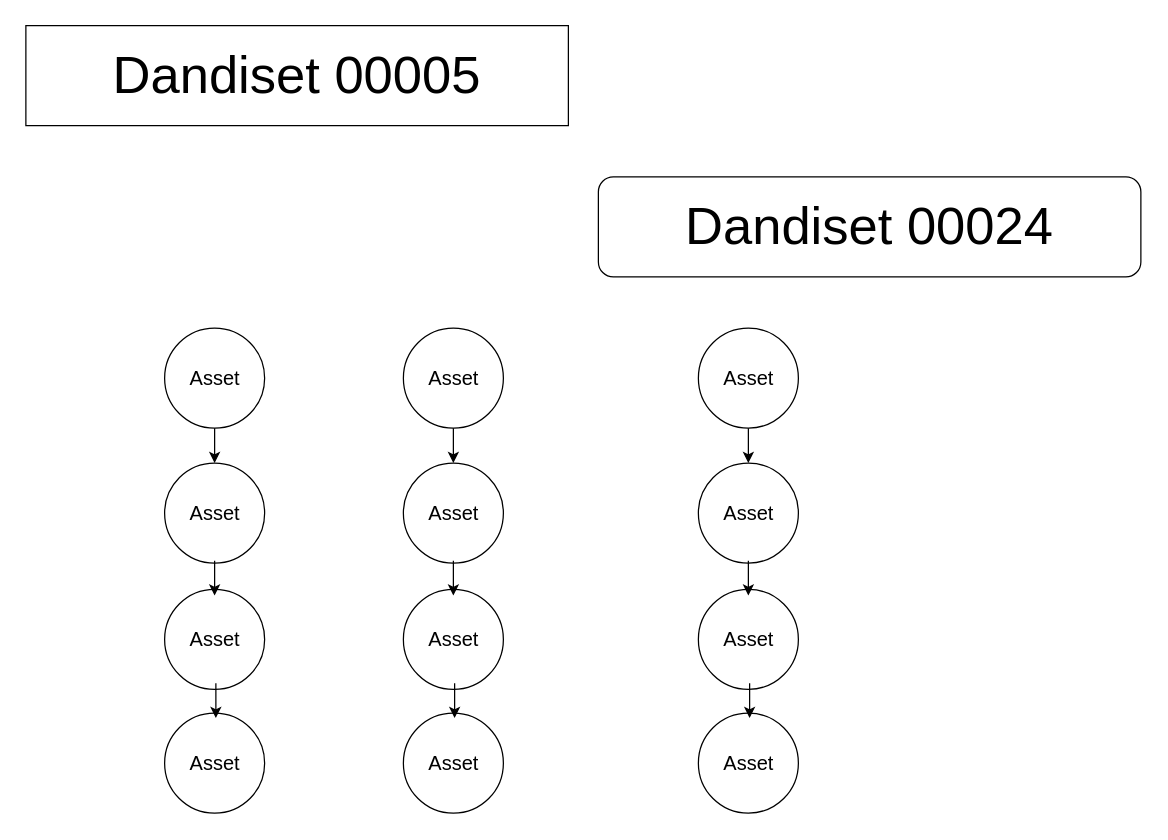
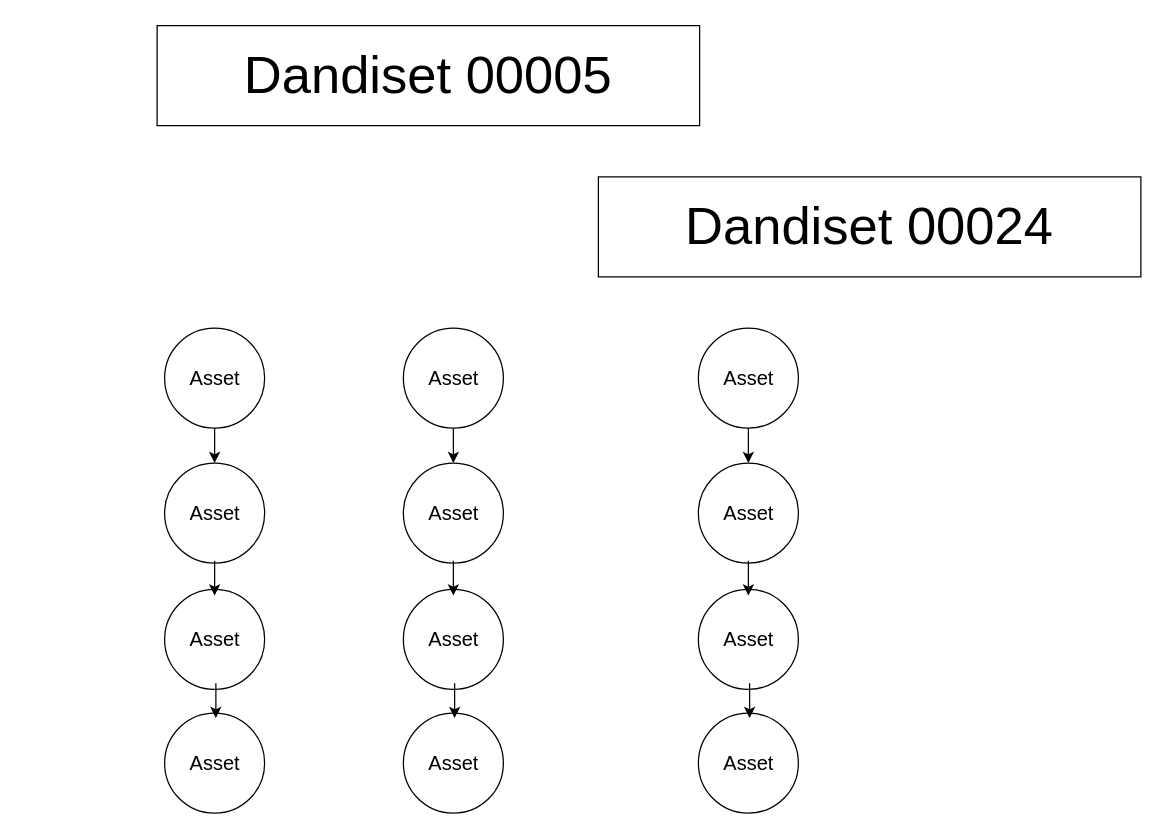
node "Dandiset 00005": moved (297, 76) -> (428, 76)
node "Dandiset 00024": shape rounded rectangle -> rectangle
